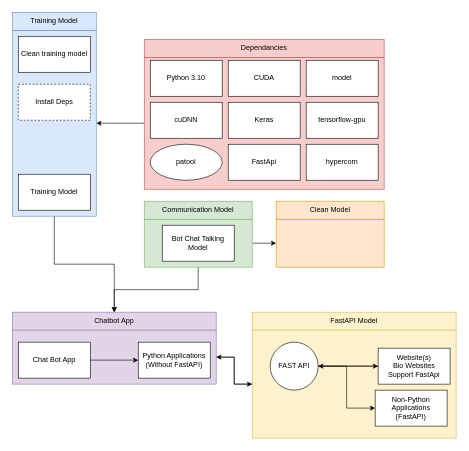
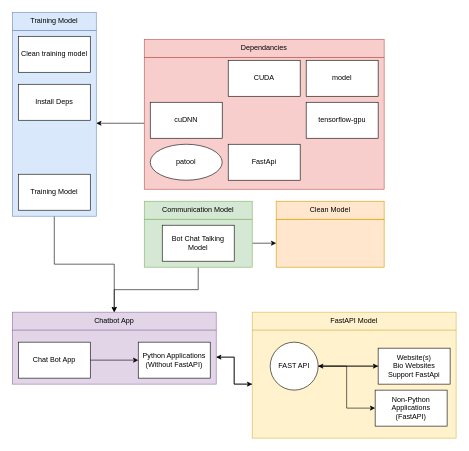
node "Python 3.10": removed
node "Install Deps": style dashed -> solid
node "Keras": removed
node "hypercorn": removed
